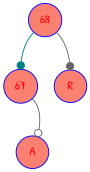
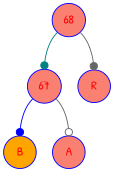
node "B": added
